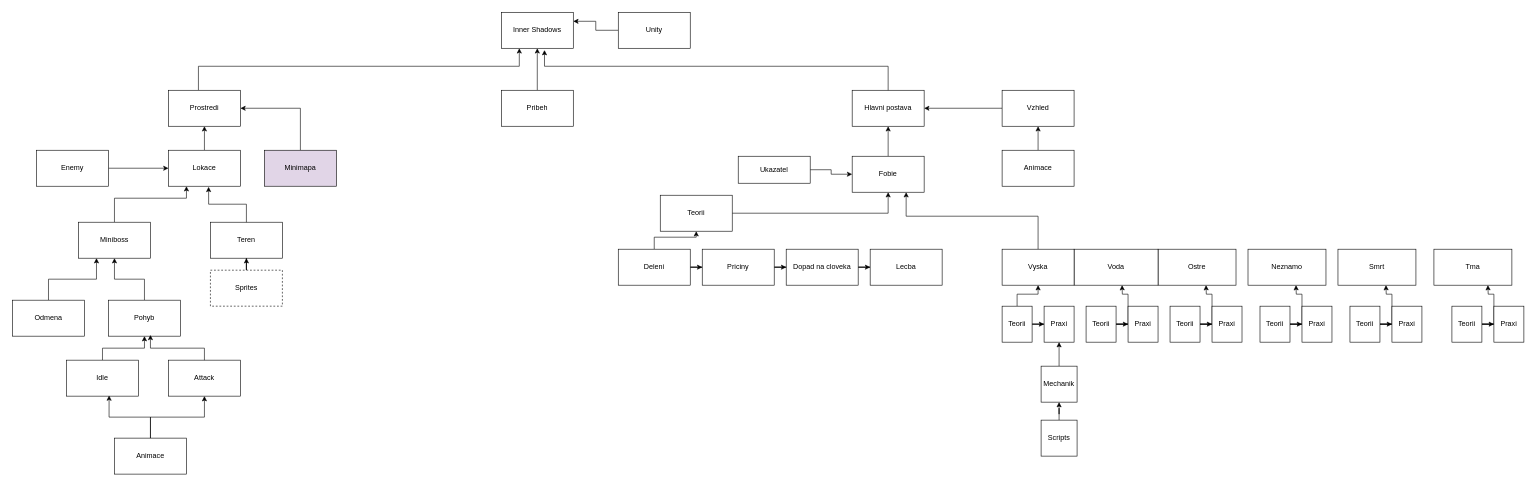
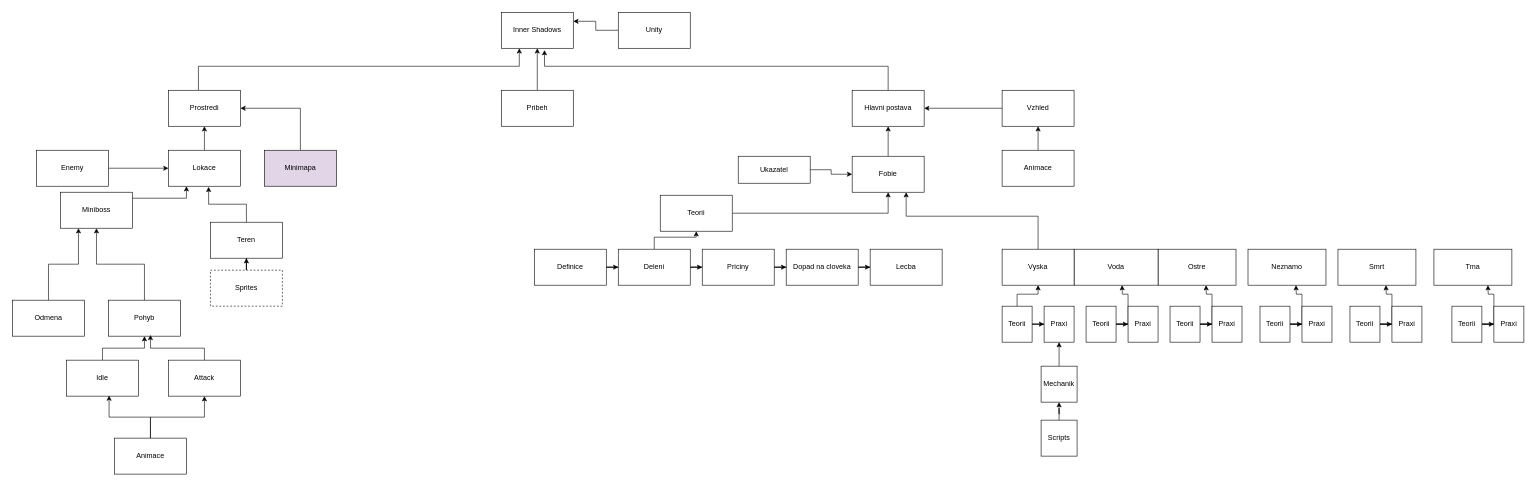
node "Miniboss": moved (114, 240) -> (96, 210)
node "Definice": added
edge "Definice" -> "Deleni": added
